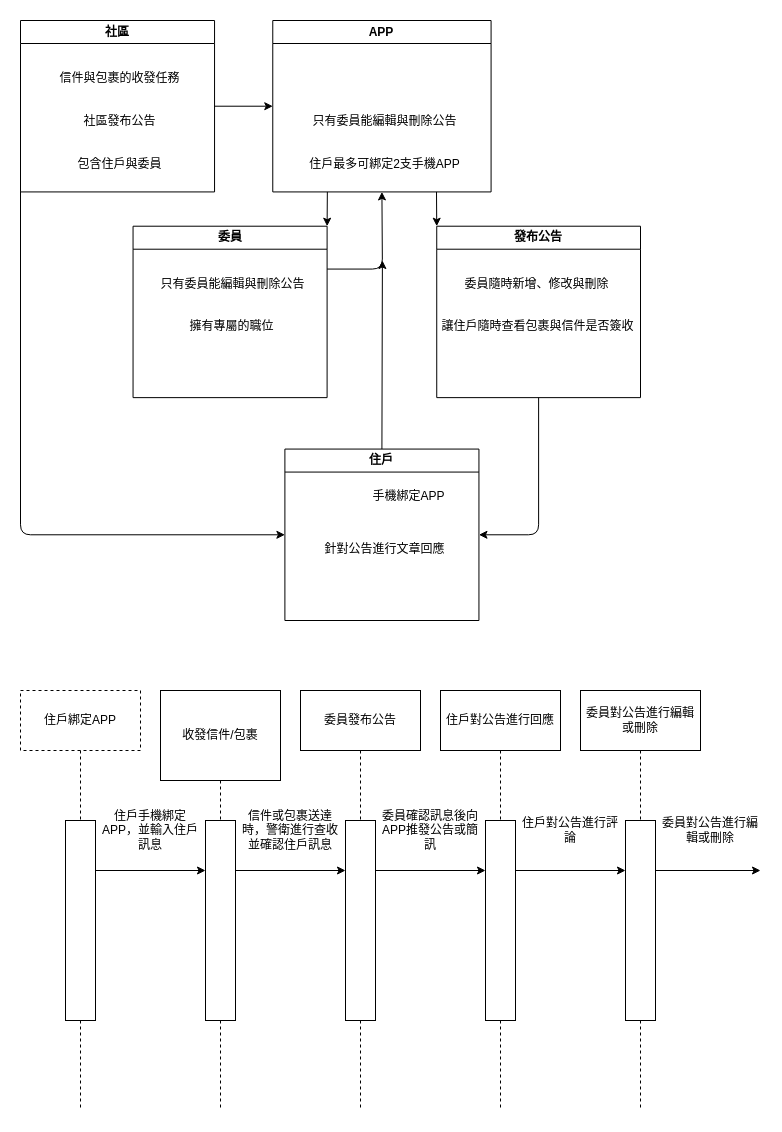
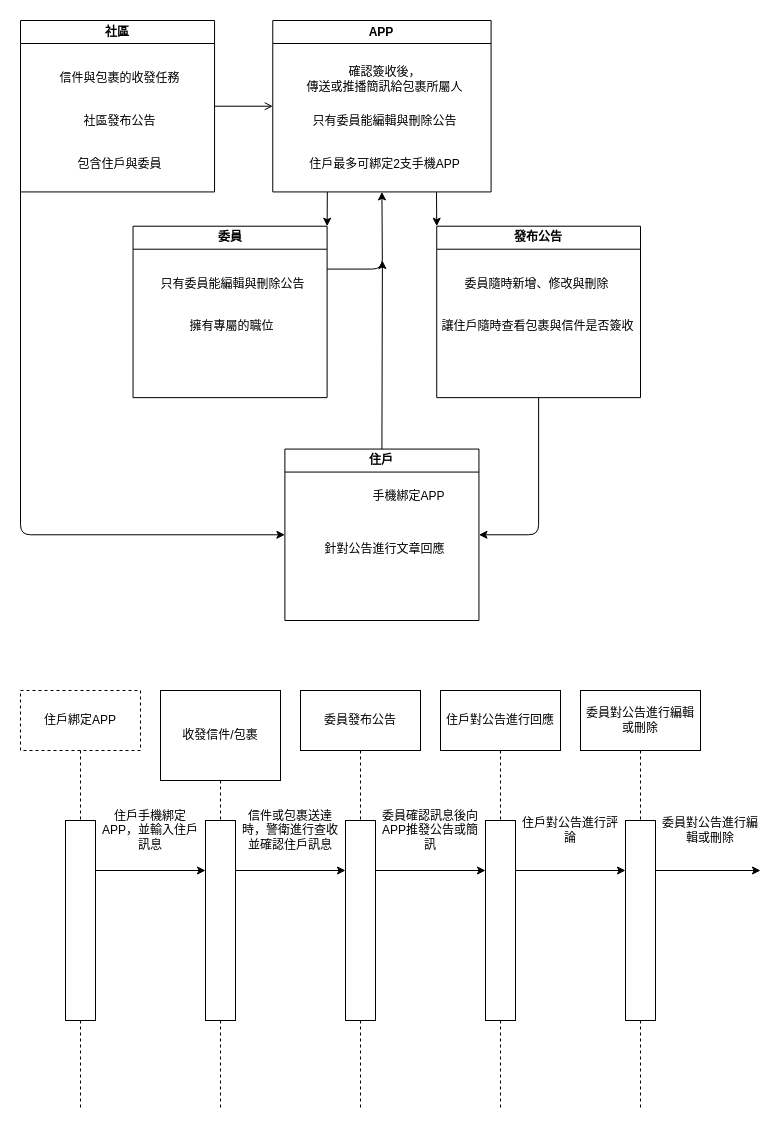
node "確認簽收後， 傳送或推播簡訊給包裹所屬人": added
edge "社區" -> "APP": arrowhead classic -> open
